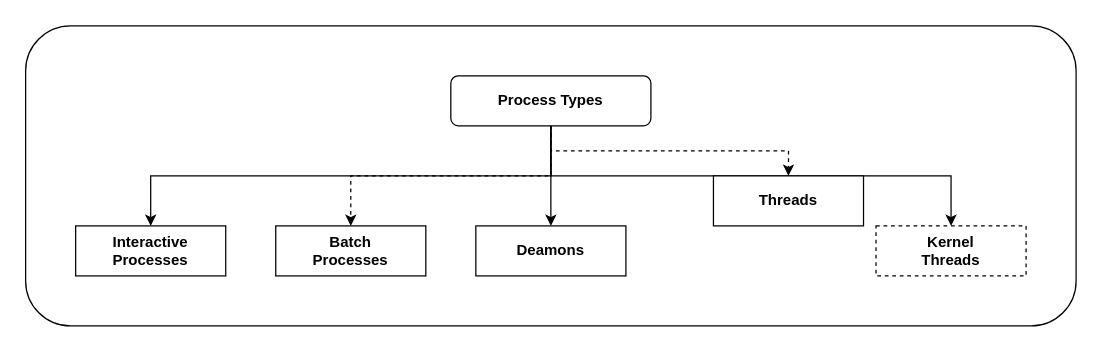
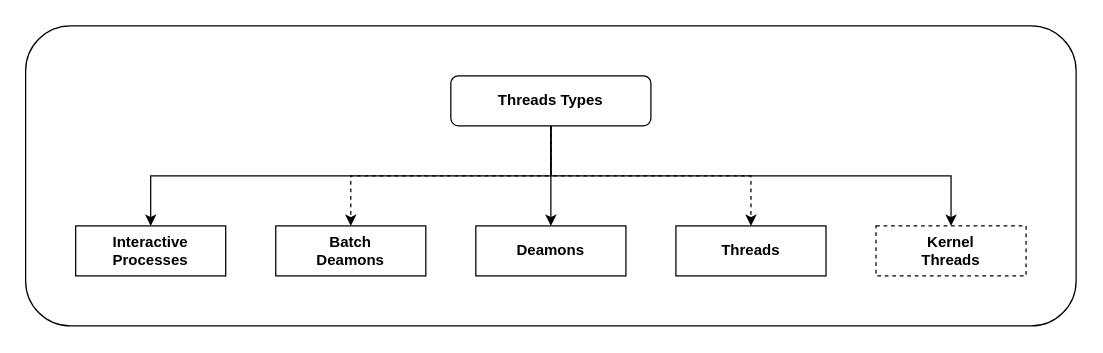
node "Process Types": label "Process Types" -> "Threads Types"
node "Threads": moved (788, 201) -> (751, 251)
node "Batch Processes": label "Batch Processes" -> "Batch Deamons"
